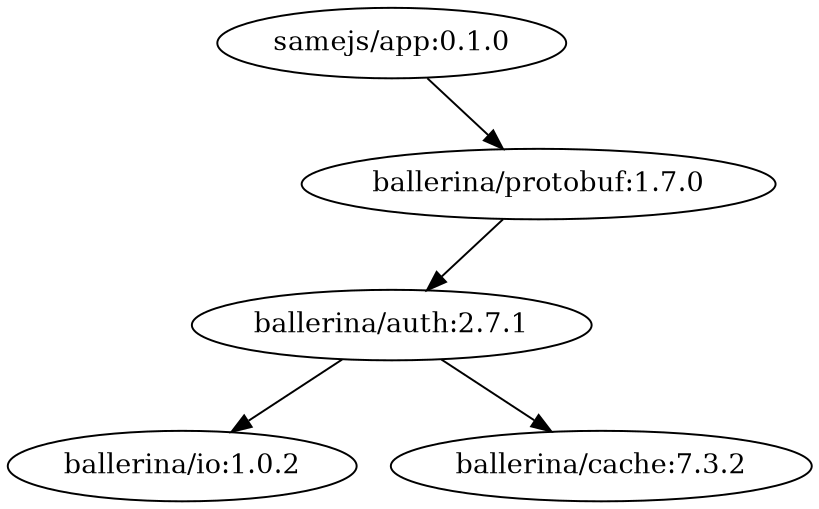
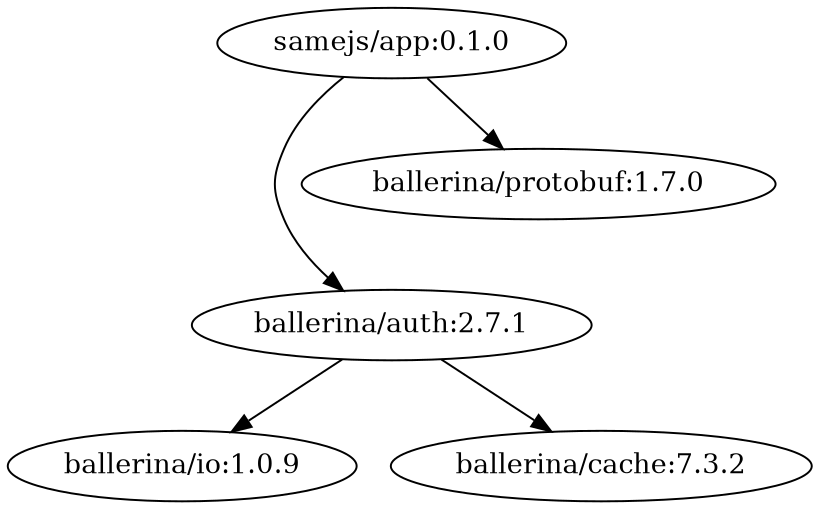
edge "ballerina/protobuf:1.7.0" -> "ballerina/auth:2.7.1": now "samejs/app:0.1.0" -> "ballerina/auth:2.7.1"
node "ballerina/io:1.0.2": label "ballerina/io:1.0.2" -> "ballerina/io:1.0.9"
